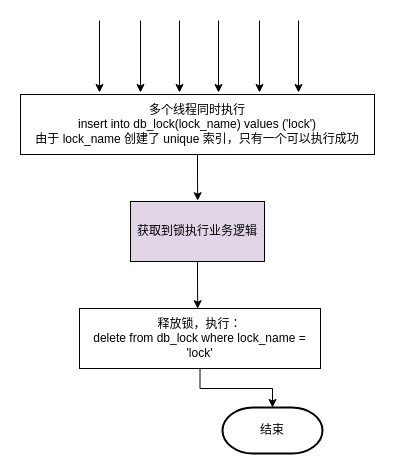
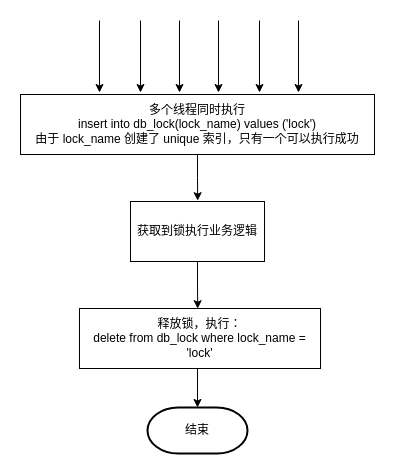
node "获取到锁执行业务逻辑": fillcolor #e1d5e7 -> #ffffff
node "结束": moved (273, 431) -> (198, 431)
